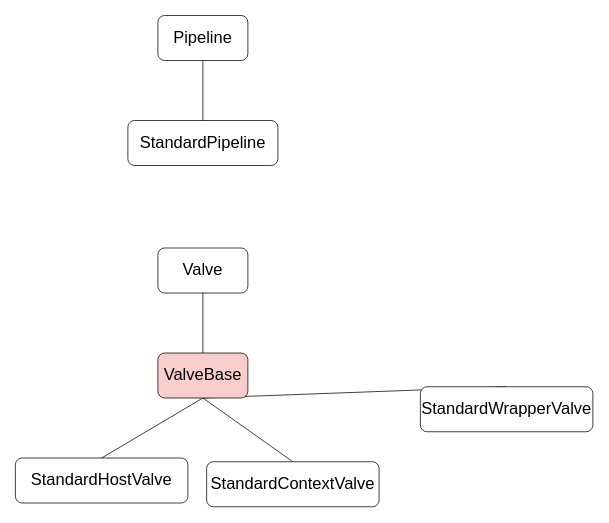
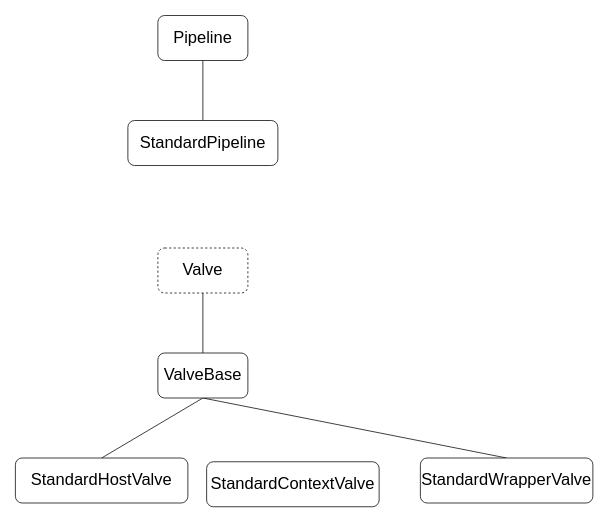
node "Valve": style solid -> dashed
node "ValveBase": fillcolor #f8cecc -> #ffffff
node "StandardWrapperValve": moved (507, 409) -> (507, 480)
edge "ValveBase" -- "StandardContextValve": removed
